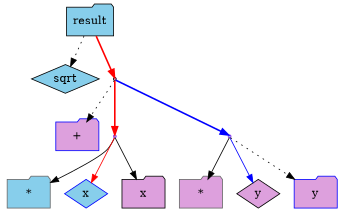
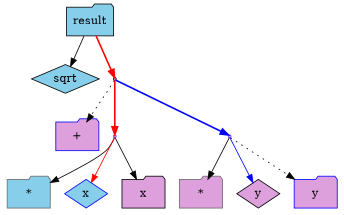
edge "result" -> "sqrt": style dotted -> solid
